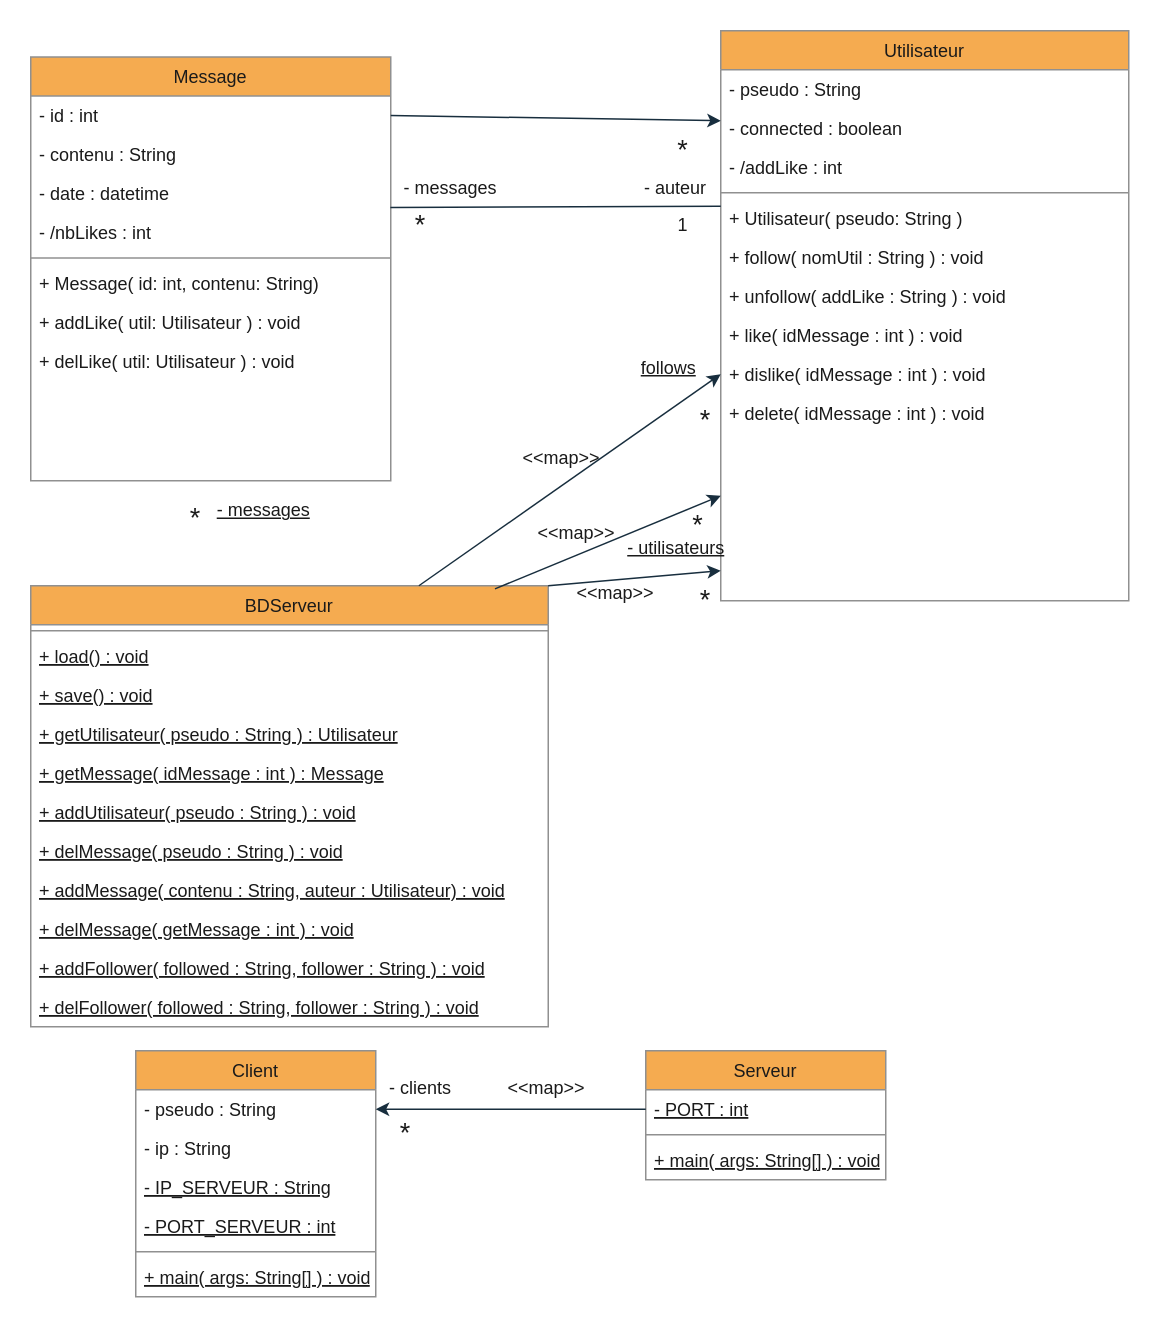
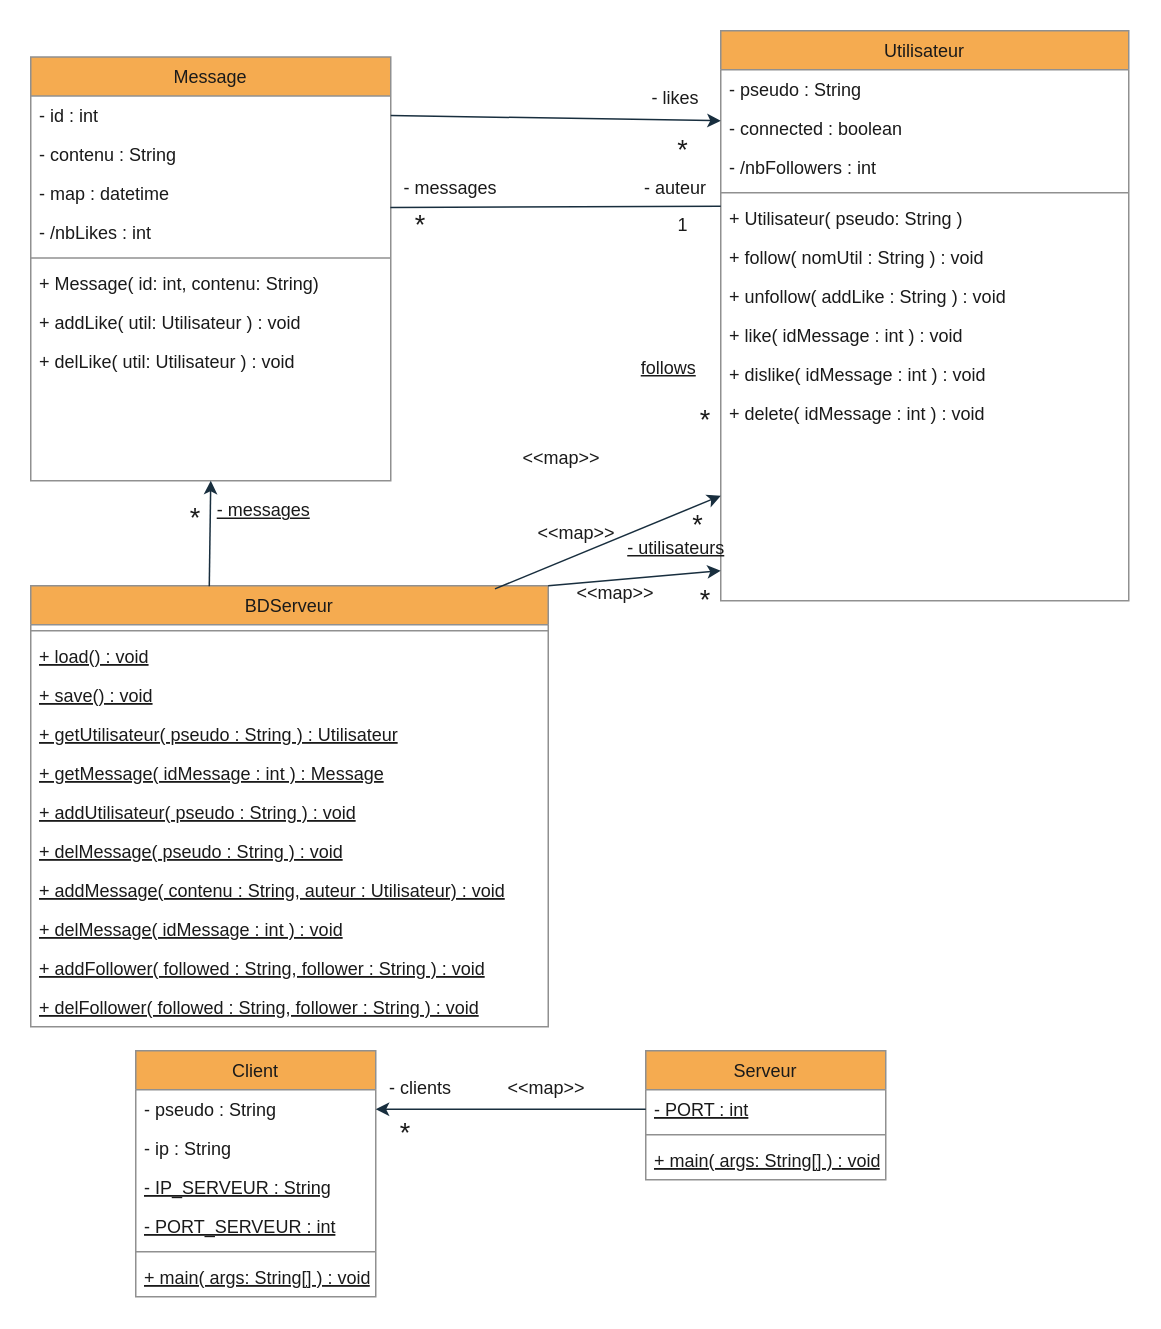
node "- likes": added
node "- /addLike : int": label "- /addLike : int" -> "- /nbFollowers : int"
node "- date : datetime": label "- date : datetime" -> "- map : datetime"
edge "BDServeur" -> "+ dislike( idMessage : int ) : void": removed
edge "BDServeur" -> "Message": added
node "+ delMessage( getMessage : int ) : void": label "+ delMessage( getMessage : int ) : void" -> "+ delMessage( idMessage : int ) : void"
